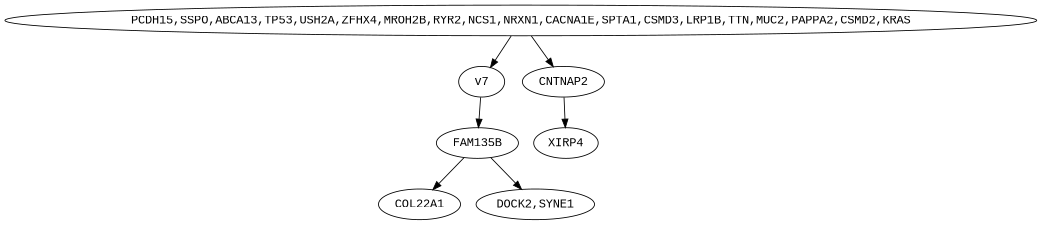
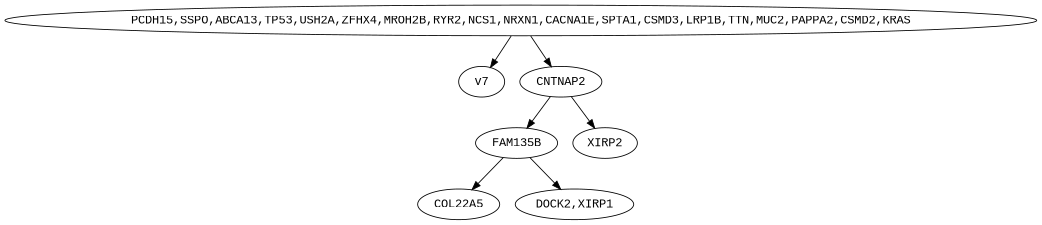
edge "v7" -> "FAM135B": now "CNTNAP2" -> "FAM135B"
node "XIRP4": label "XIRP4" -> "XIRP2"
node "COL22A1": label "COL22A1" -> "COL22A5"
node "DOCK2,SYNE1": label "DOCK2,SYNE1" -> "DOCK2,XIRP1"
